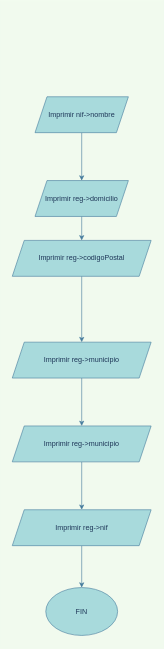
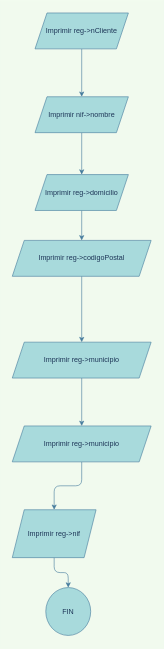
node "Imprimir reg->nCliente": added
edge "Imprimir reg->nCliente" -> "Imprimir nif->nombre": added
node "Imprimir reg->domicilio": moved (82, 198) -> (82, 192)
node "Imprimir reg->nif": size 139x36 -> 84x48
node "FIN": size 72x48 -> 45x48
